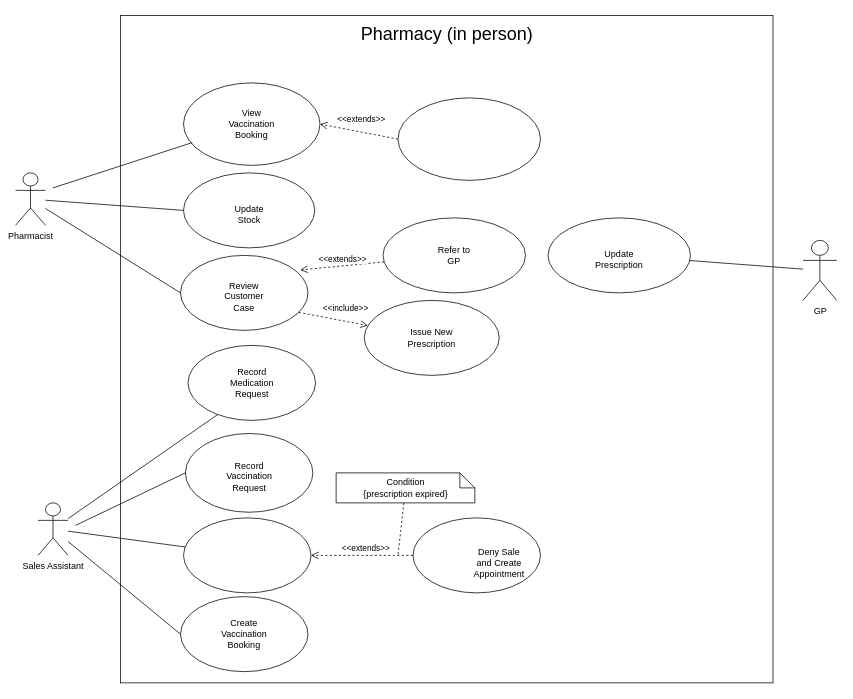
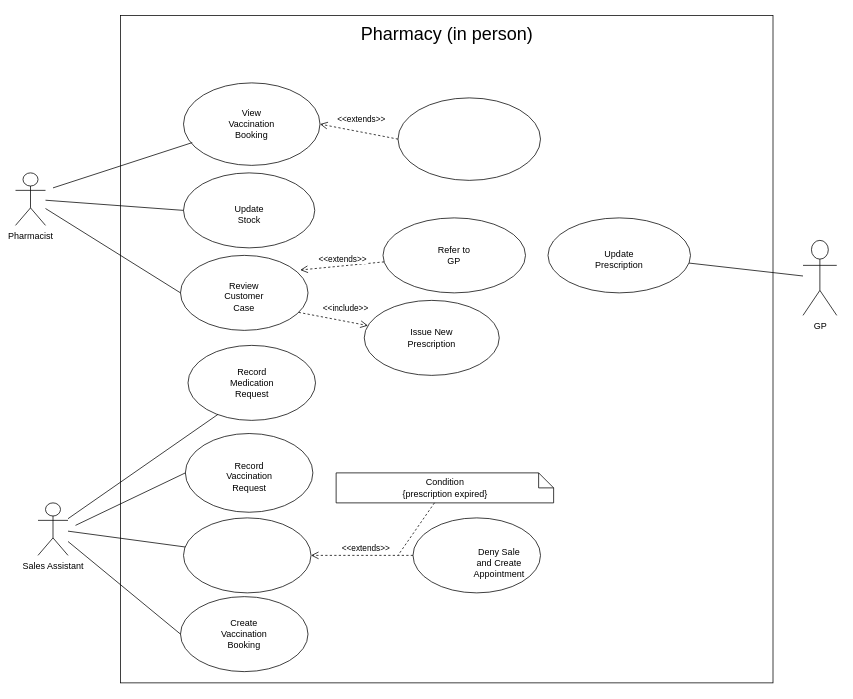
node "GP": size 34x60 -> 34x75
node "Condition {prescription expired}": size 139x30 -> 218x30
